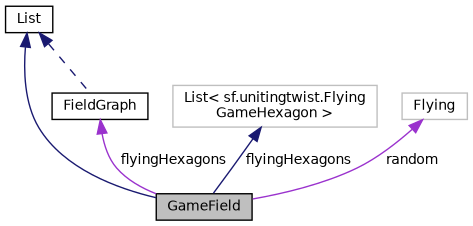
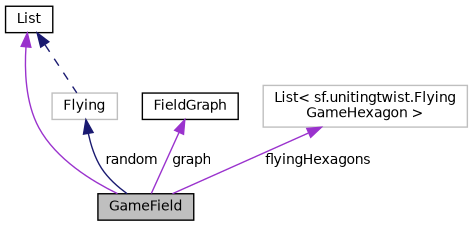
edge "FieldGraph" -> "List": now "Flying" -> "List"
edge "GameField" -> "List": color midnightblue -> darkorchid3
edge "GameField" -> "FieldGraph": label " flyingHexagons" -> " graph"
edge "GameField" -> "List< sf.unitingtwist.Flying GameHexagon >": color midnightblue -> darkorchid3
edge "GameField" -> "Flying": color darkorchid3 -> midnightblue
